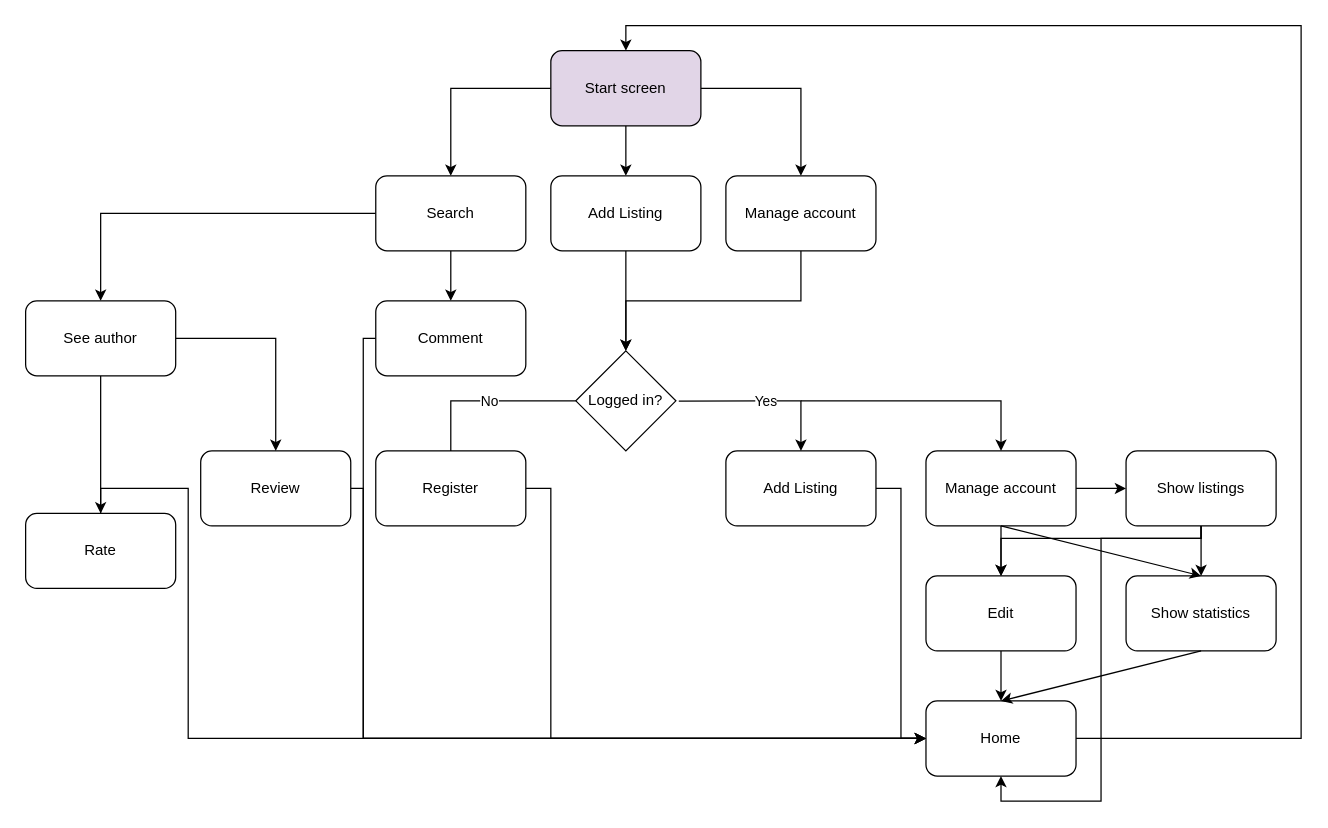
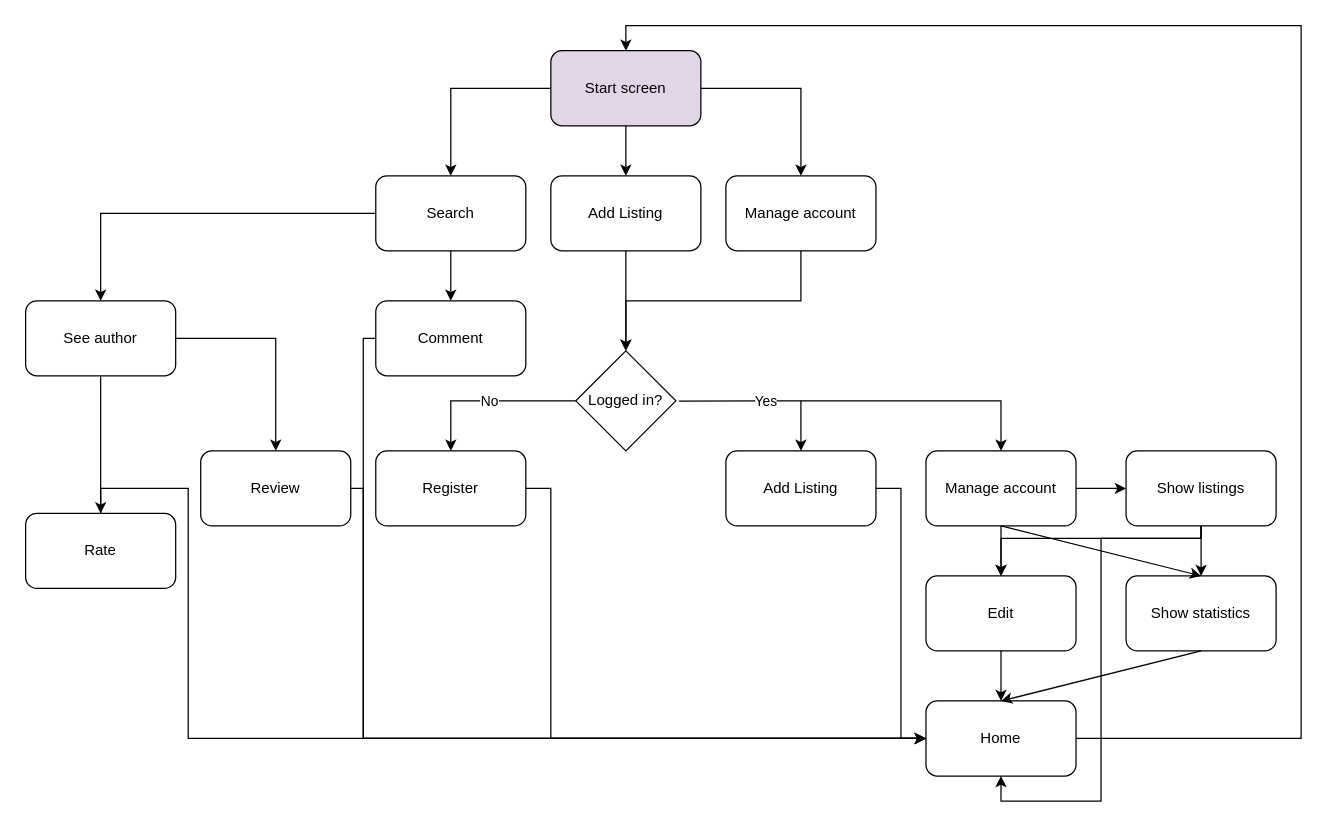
edge "Logged in?" -- "Register": arrowhead none -> classic
